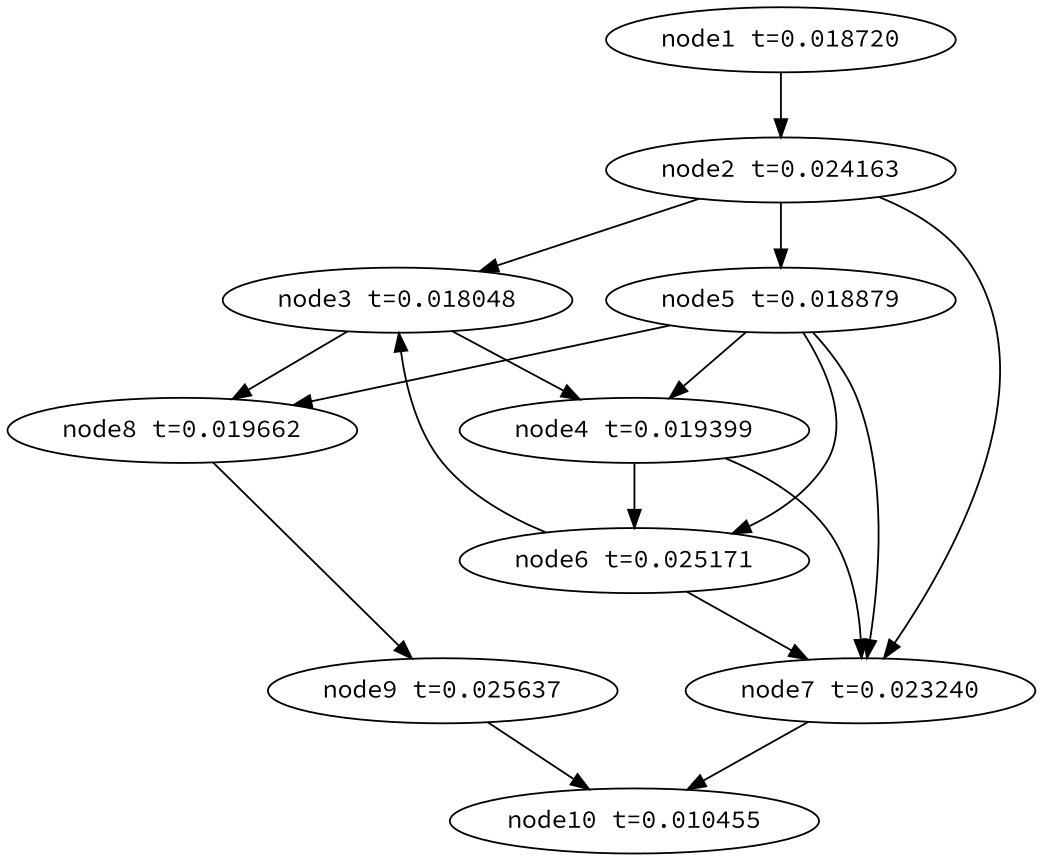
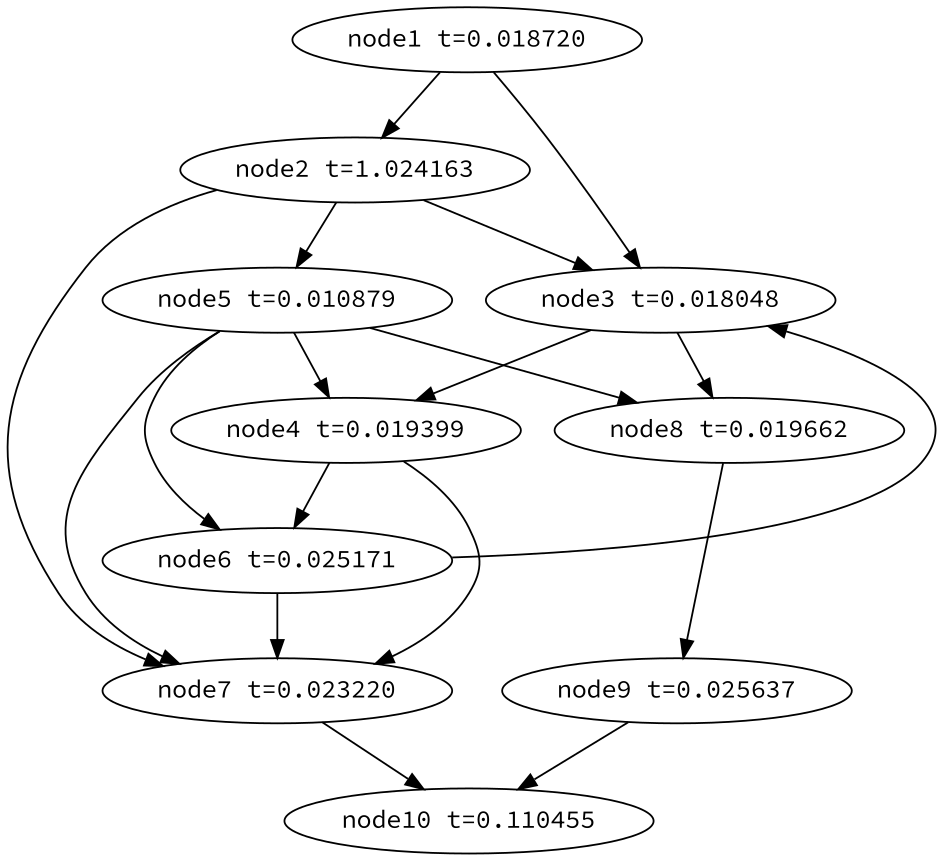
edge "node1 t=0.018720" -> "node3 t=0.018048": added
node "node2 t=0.024163": label "node2 t=0.024163" -> "node2 t=1.024163"
node "node5 t=0.018879": label "node5 t=0.018879" -> "node5 t=0.010879"
node "node7 t=0.023240": label "node7 t=0.023240" -> "node7 t=0.023220"
node "node10 t=0.010455": label "node10 t=0.010455" -> "node10 t=0.110455"
